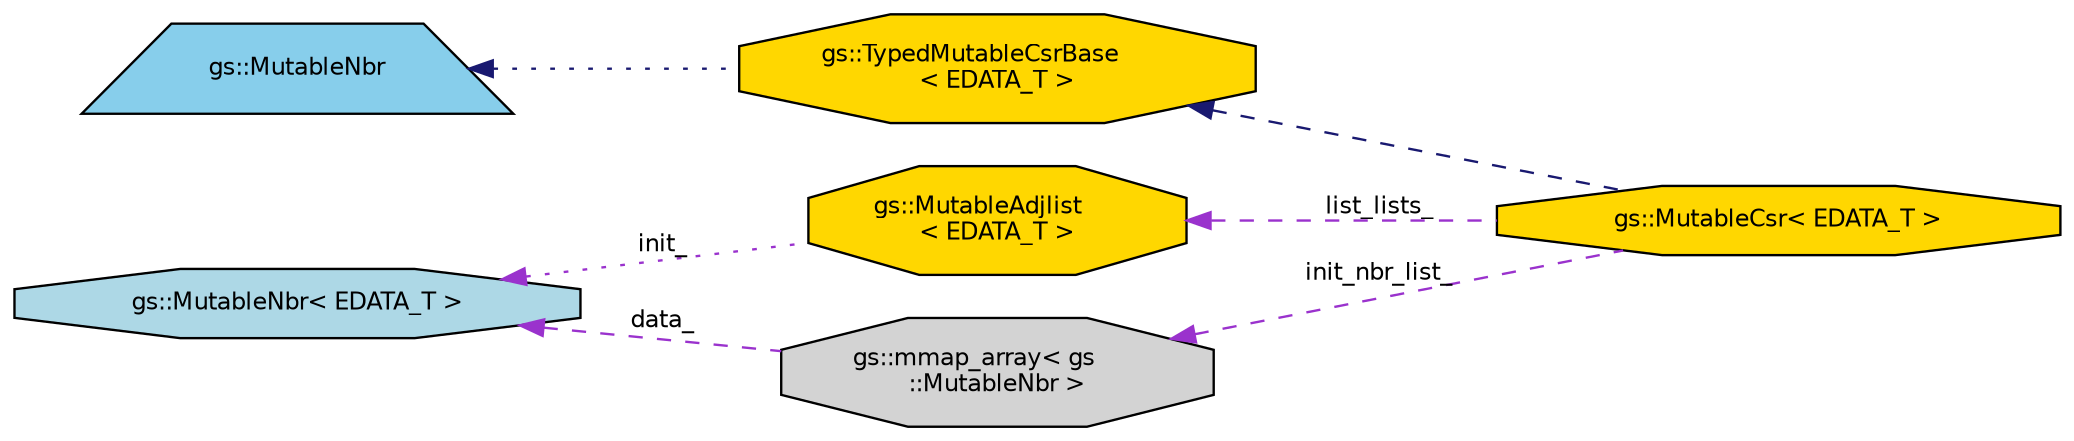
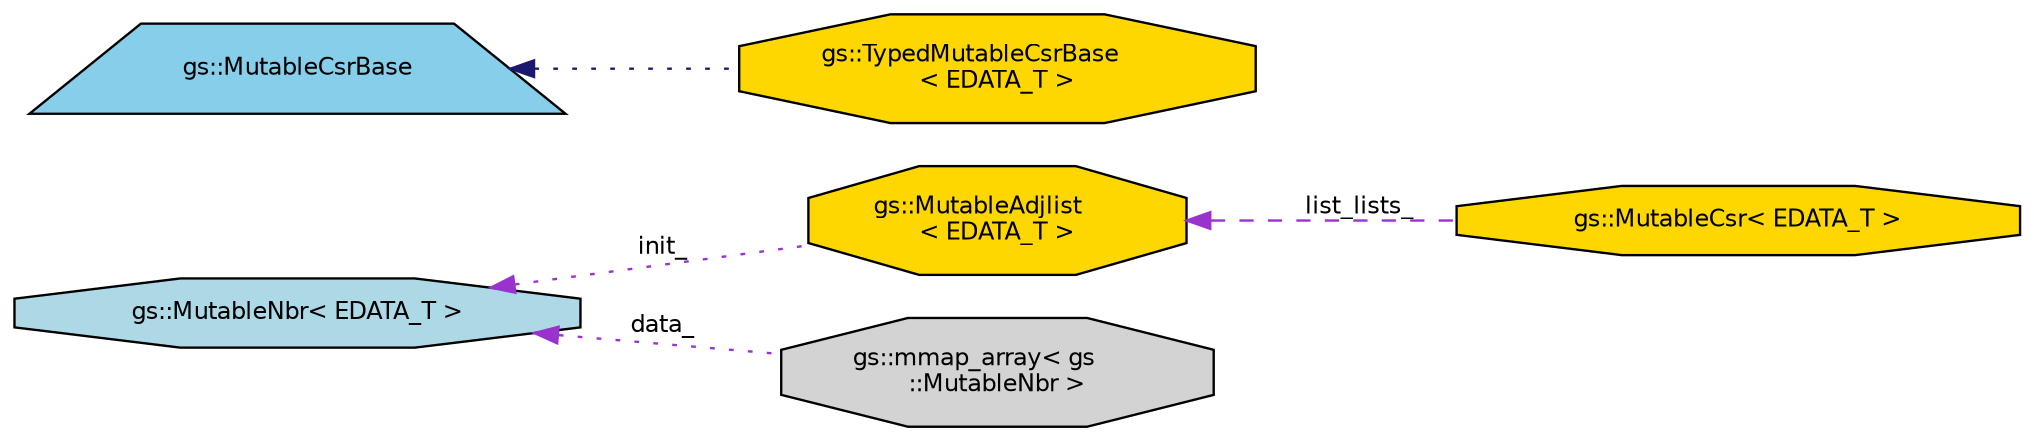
node "gs::MutableNbr": label "gs::MutableNbr" -> "gs::MutableCsrBase"
edge "gs::MutableCsr< EDATA_T >" -> "gs::TypedMutableCsrBase < EDATA_T >": removed
edge "gs::MutableCsr< EDATA_T >" -> "gs::mmap_array< gs ::MutableNbr >": removed, label "init_nbr_list_"
edge "gs::mmap_array< gs ::MutableNbr >" -> "gs::MutableNbr< EDATA_T >": style dashed -> dotted
